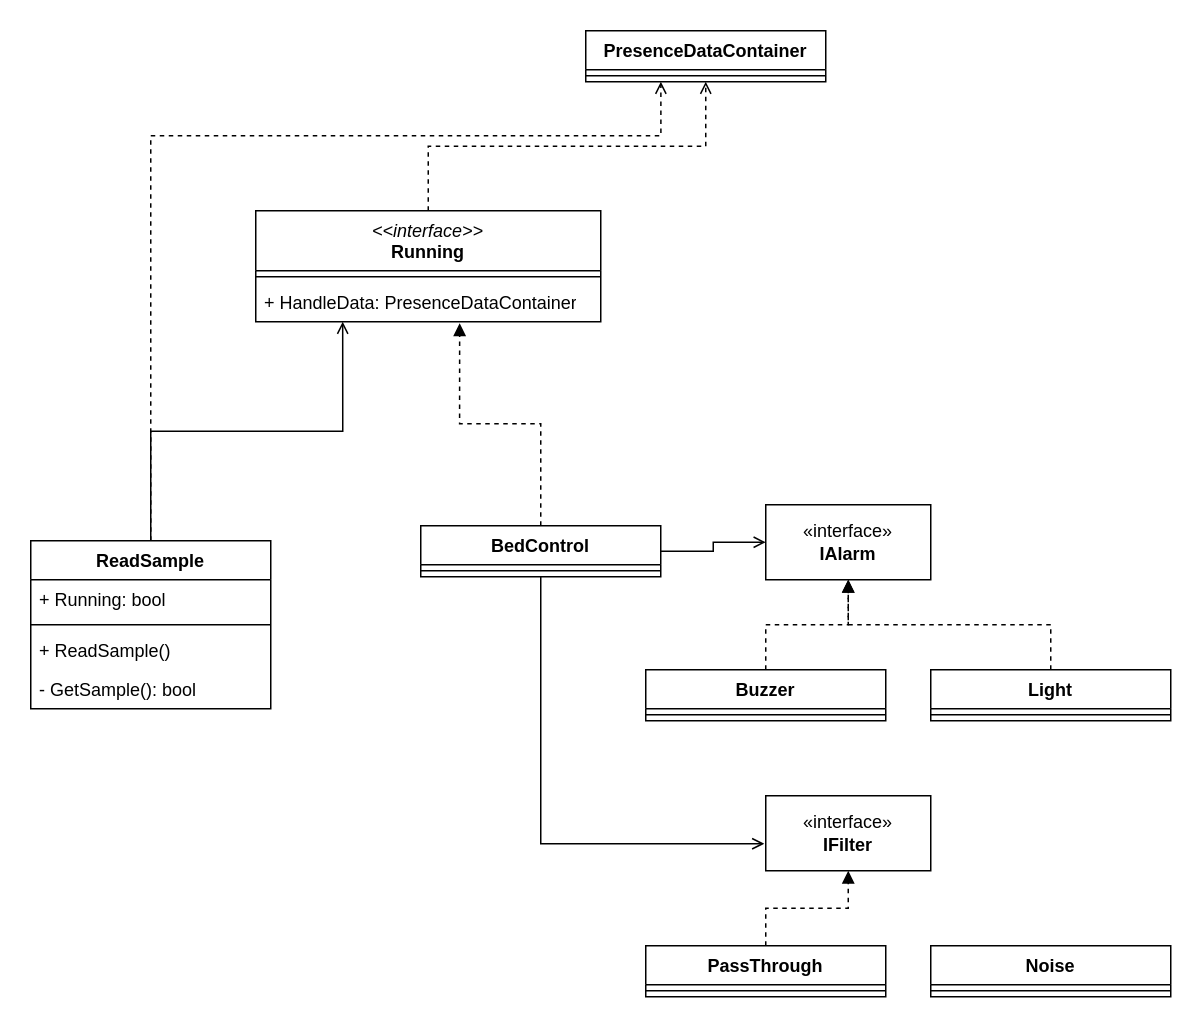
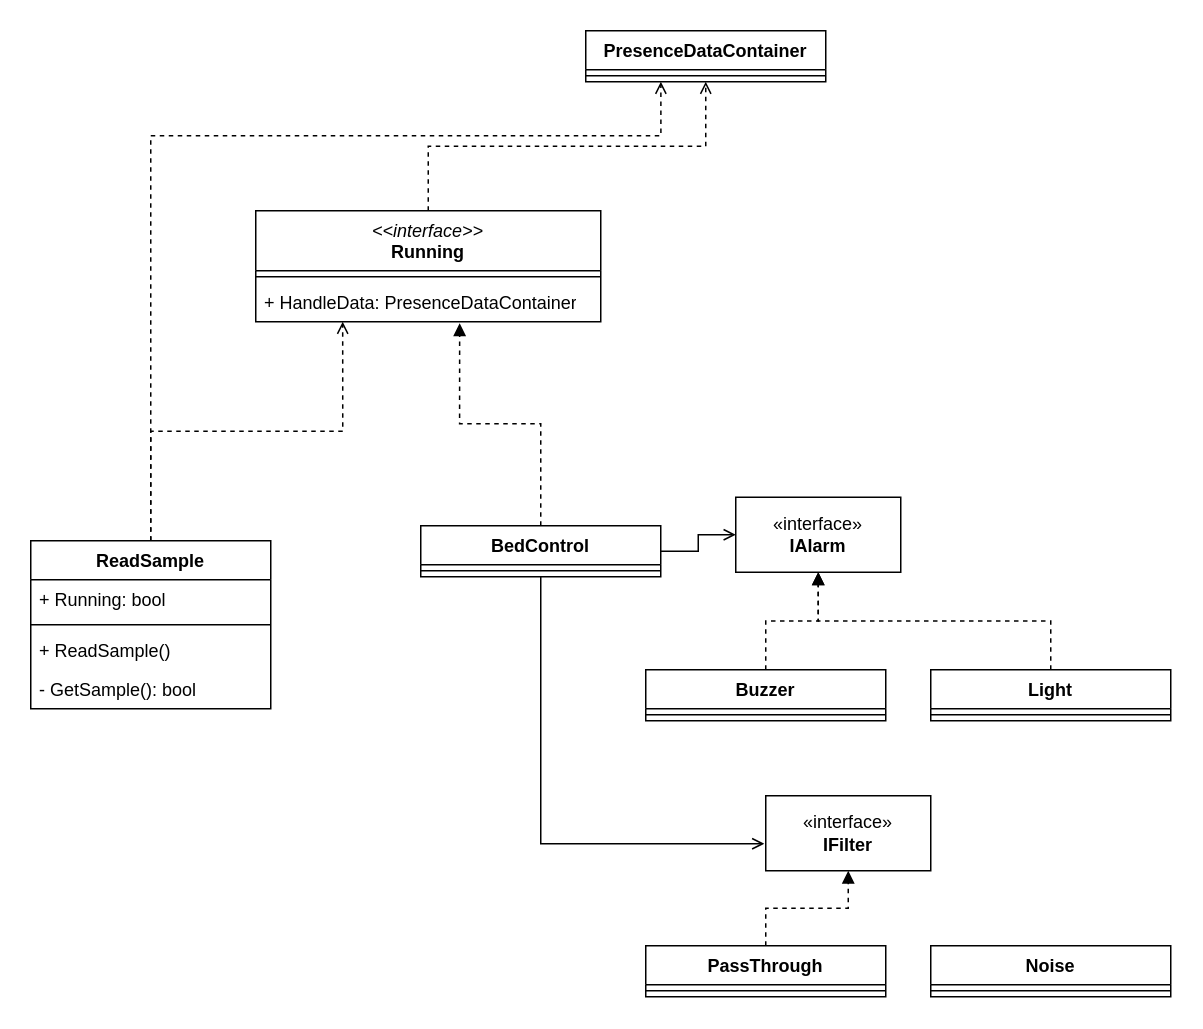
edge "ReadSample" -> "+ HandleData: PresenceDataContainer": style solid -> dashed
node "«interface» IAlarm": moved (848, 542) -> (818, 535)
